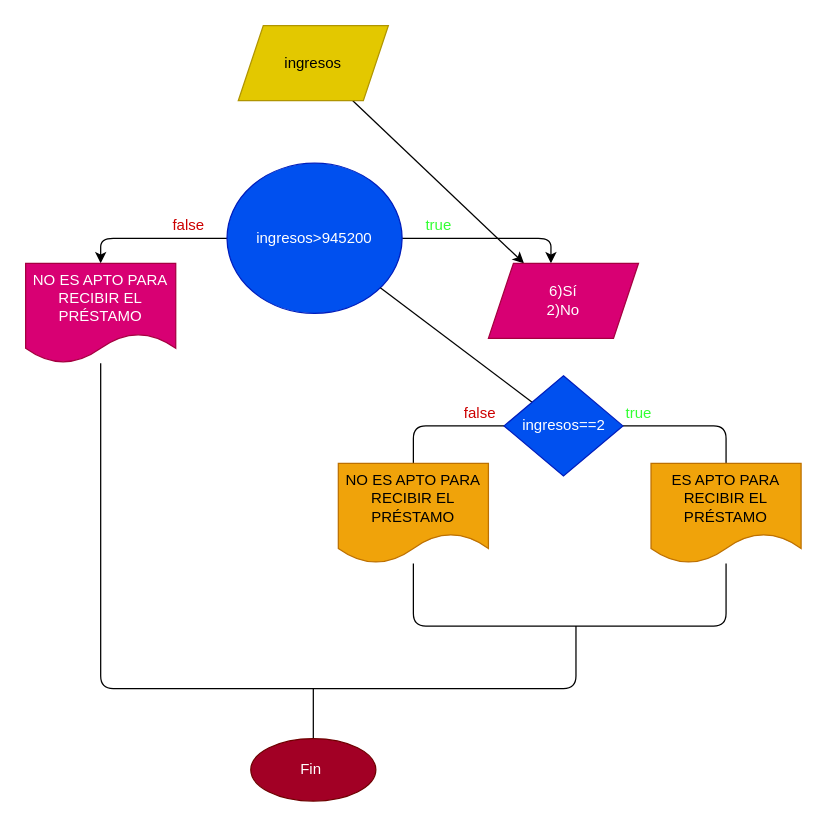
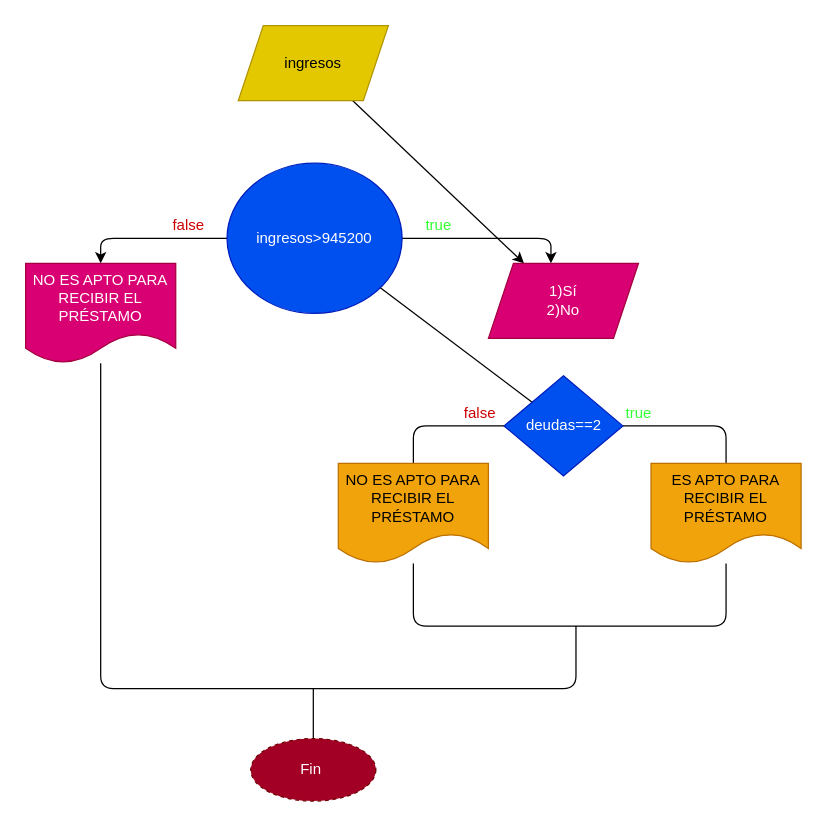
node "6)Sí 2)No": label "6)Sí 2)No" -> "1)Sí 2)No"
node "ingresos==2": label "ingresos==2" -> "deudas==2"
node "Fin": style solid -> dashed
